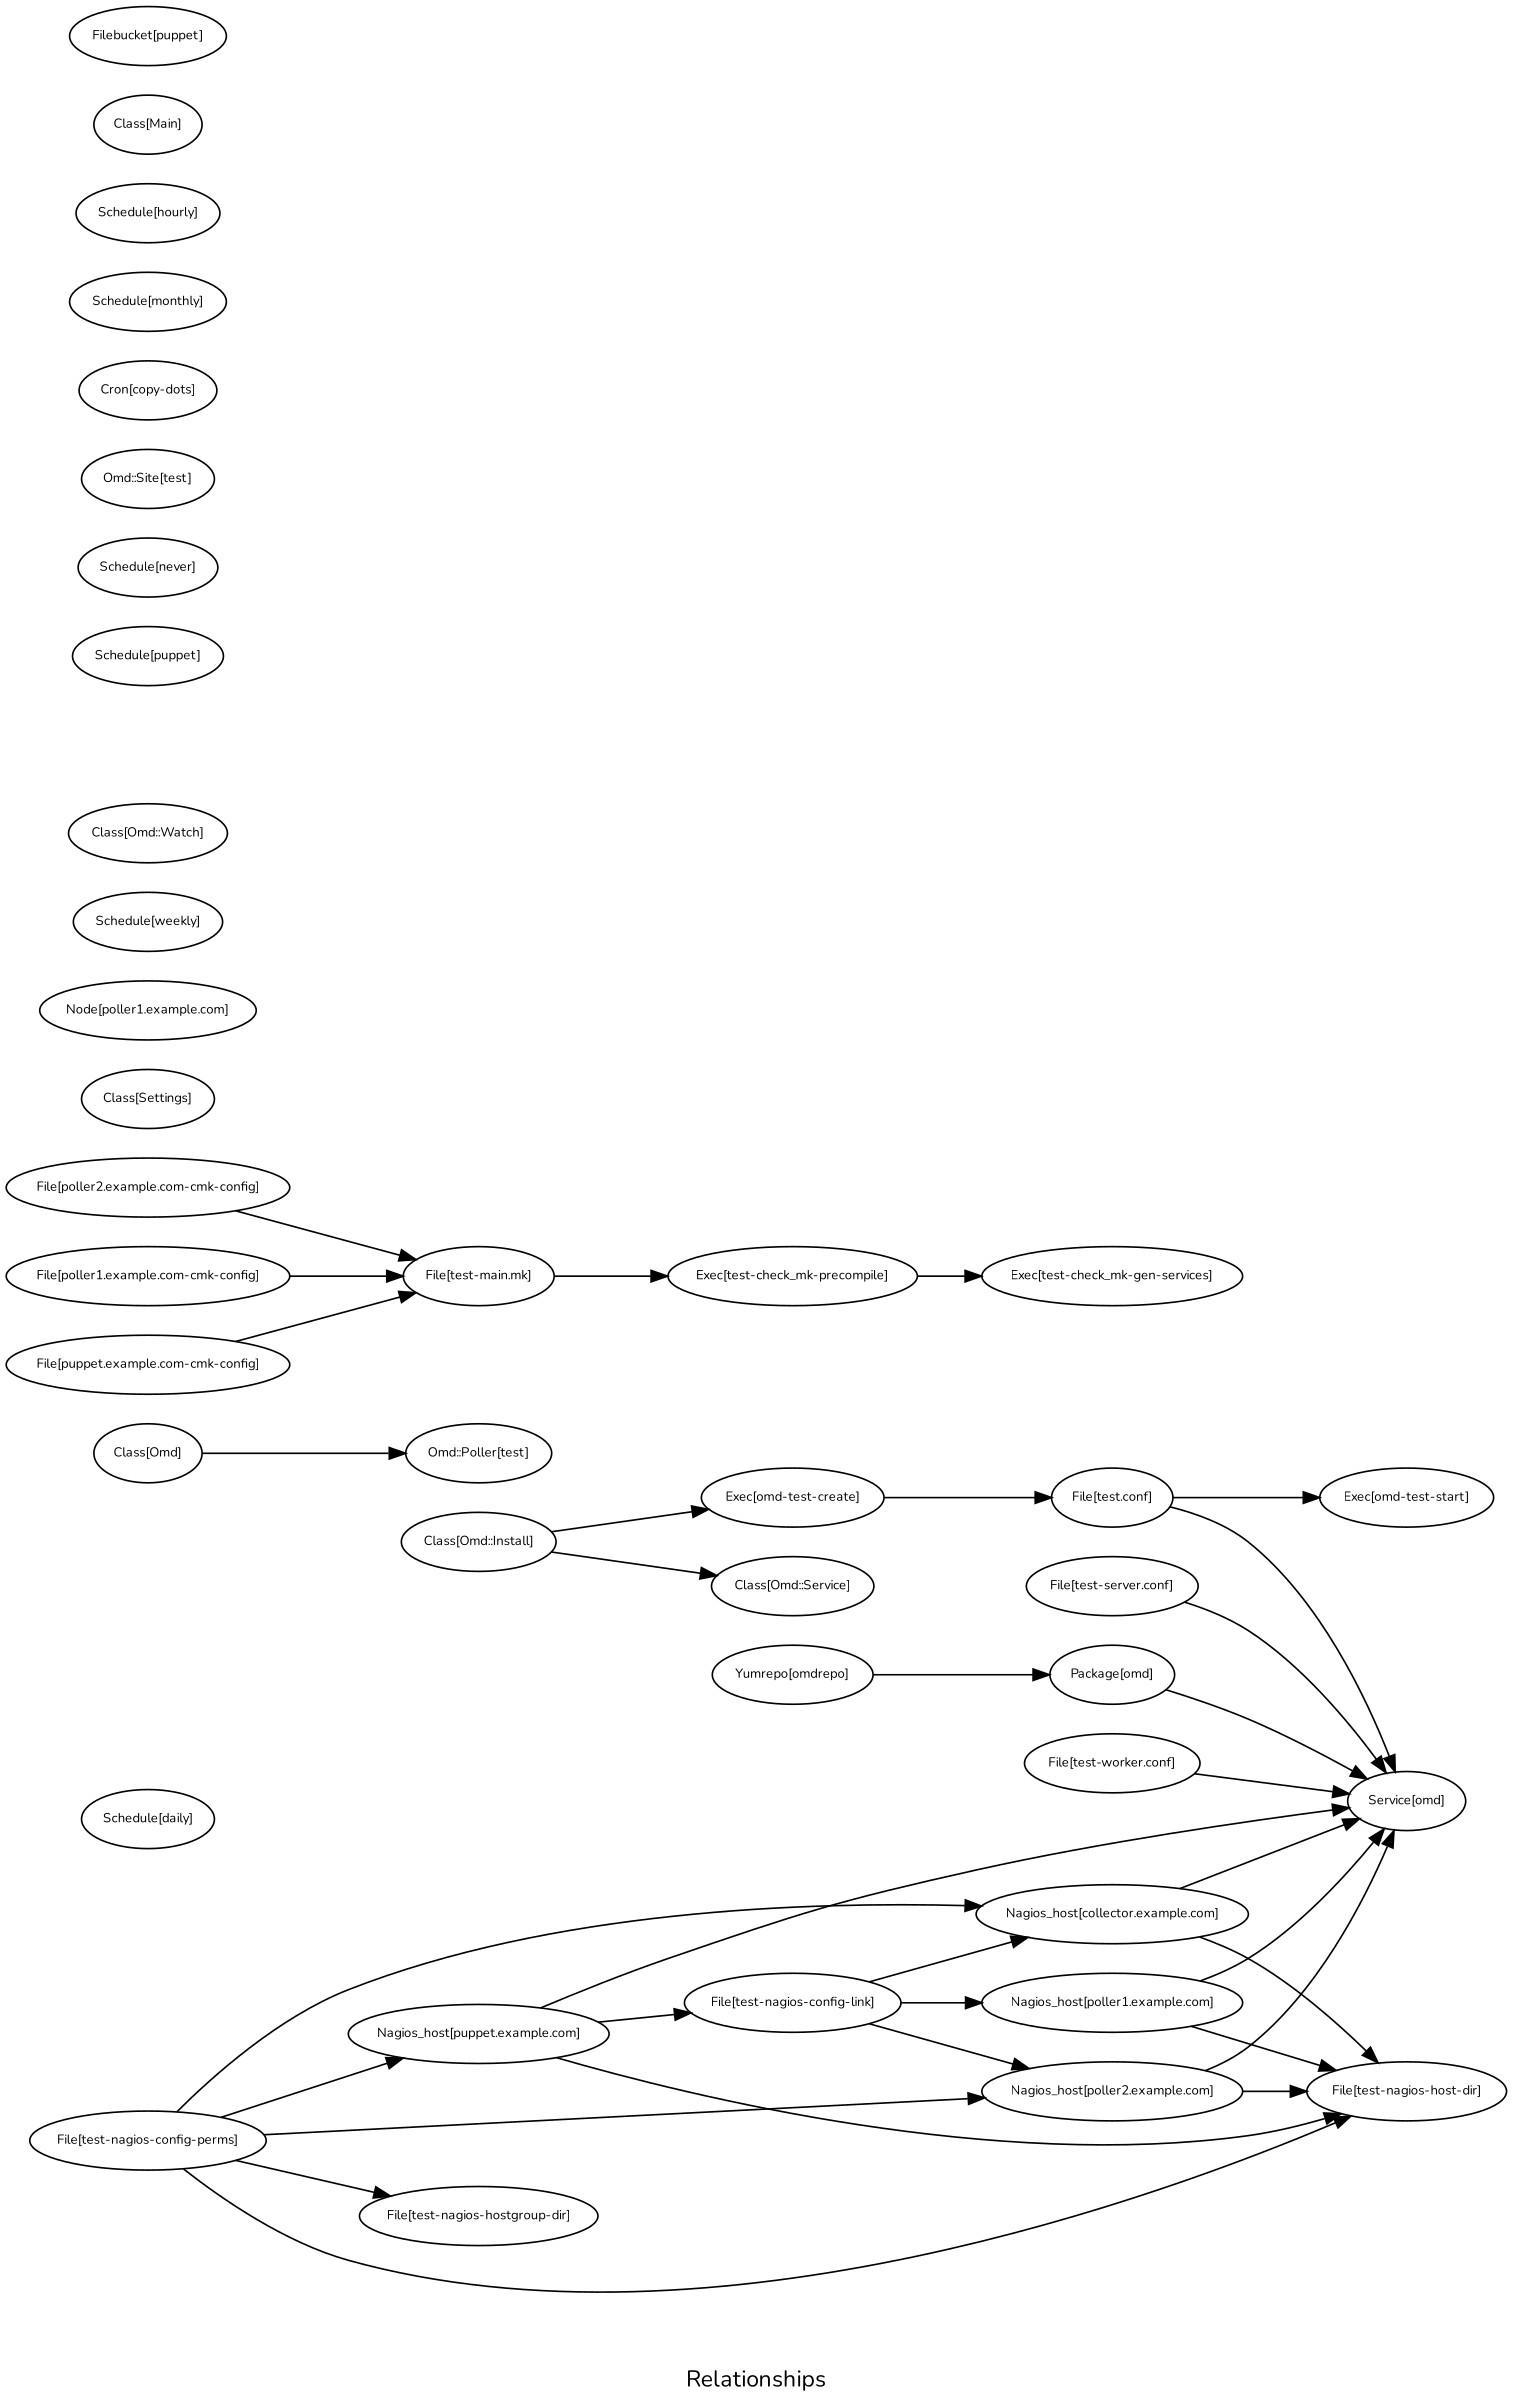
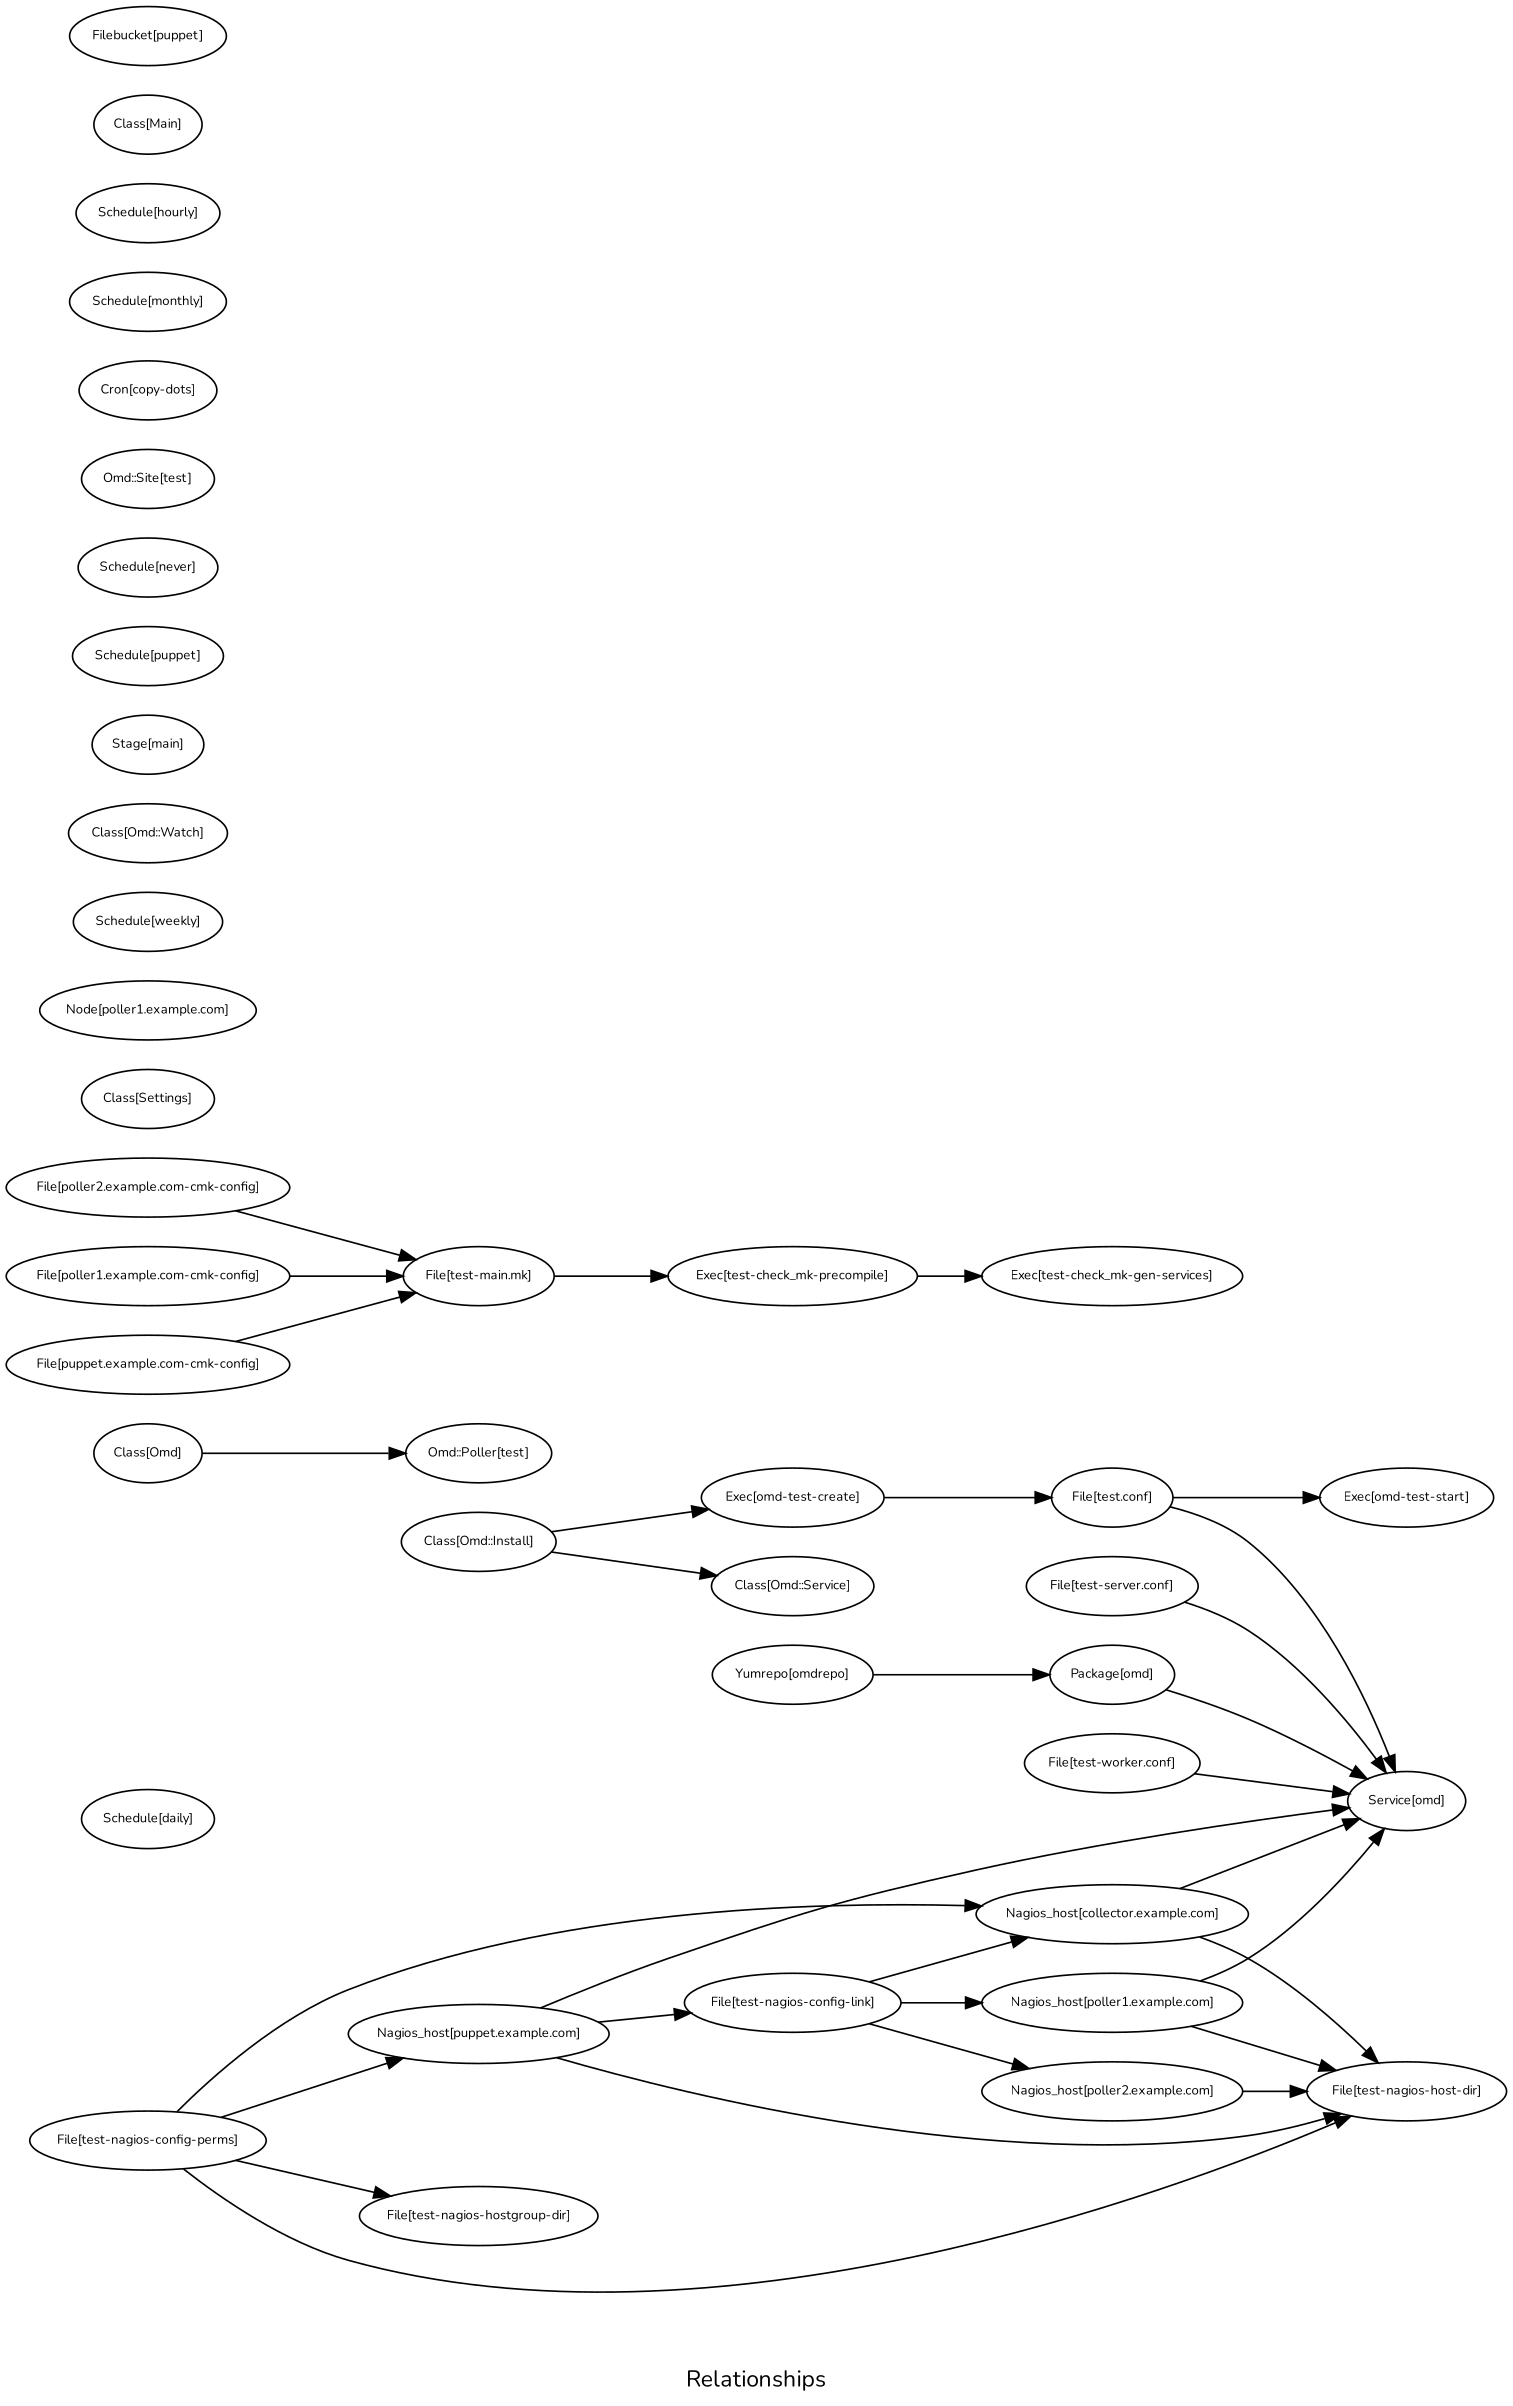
node "Stage[main]": added
edge "Nagios_host[poller2.example.com]" -> "Service[omd]": removed
edge "File[test-nagios-config-perms]" -> "Nagios_host[poller2.example.com]": removed
